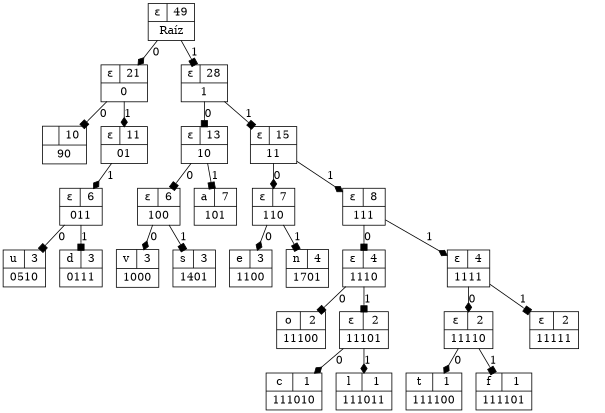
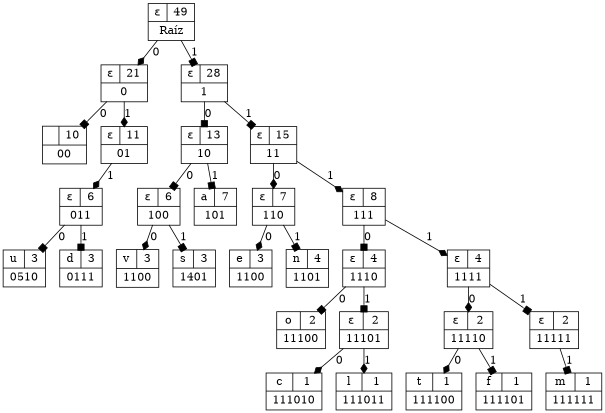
node "10": text "90" -> "00"
node "v": text "1000" -> "1100"
node "n": text "1701" -> "1101"
node "m": added
